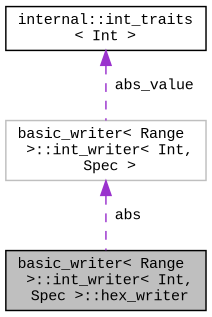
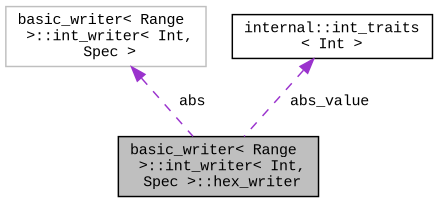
edge "basic_writer< Range >::int_writer< Int, Spec >" -> "internal::int_traits < Int >": now "basic_writer< Range >::int_writer< Int, Spec >::hex_writer" -> "internal::int_traits < Int >"
